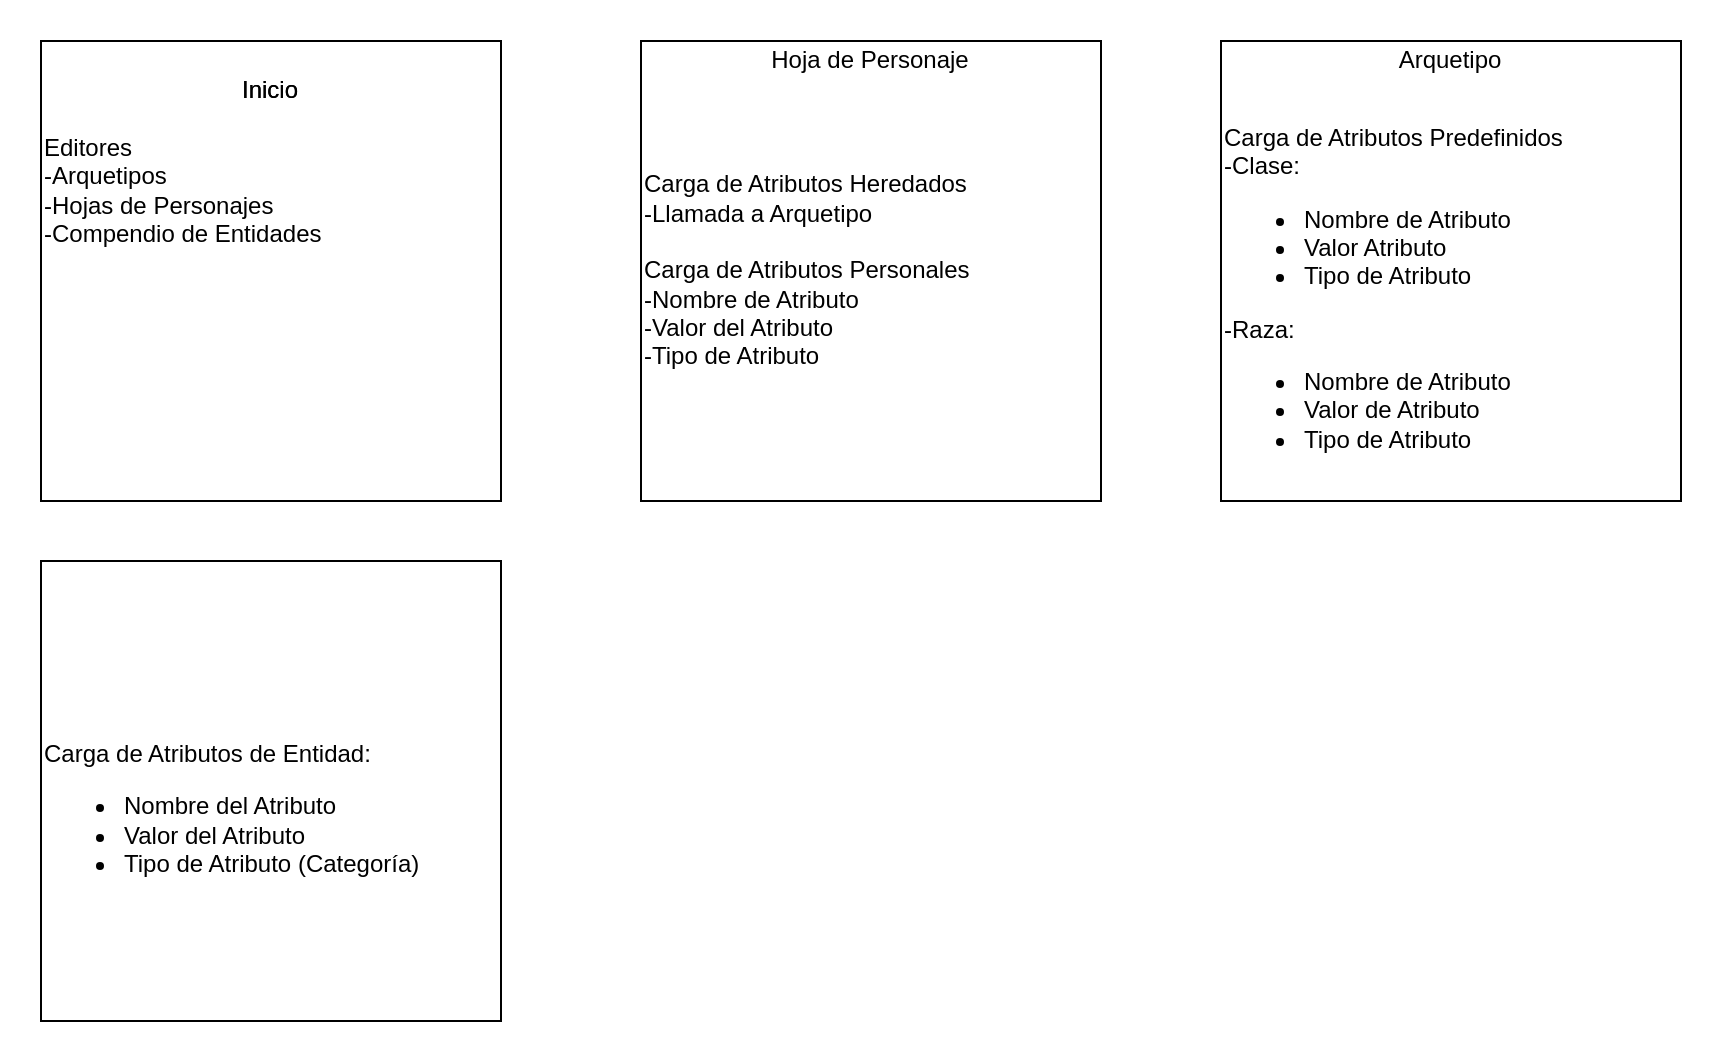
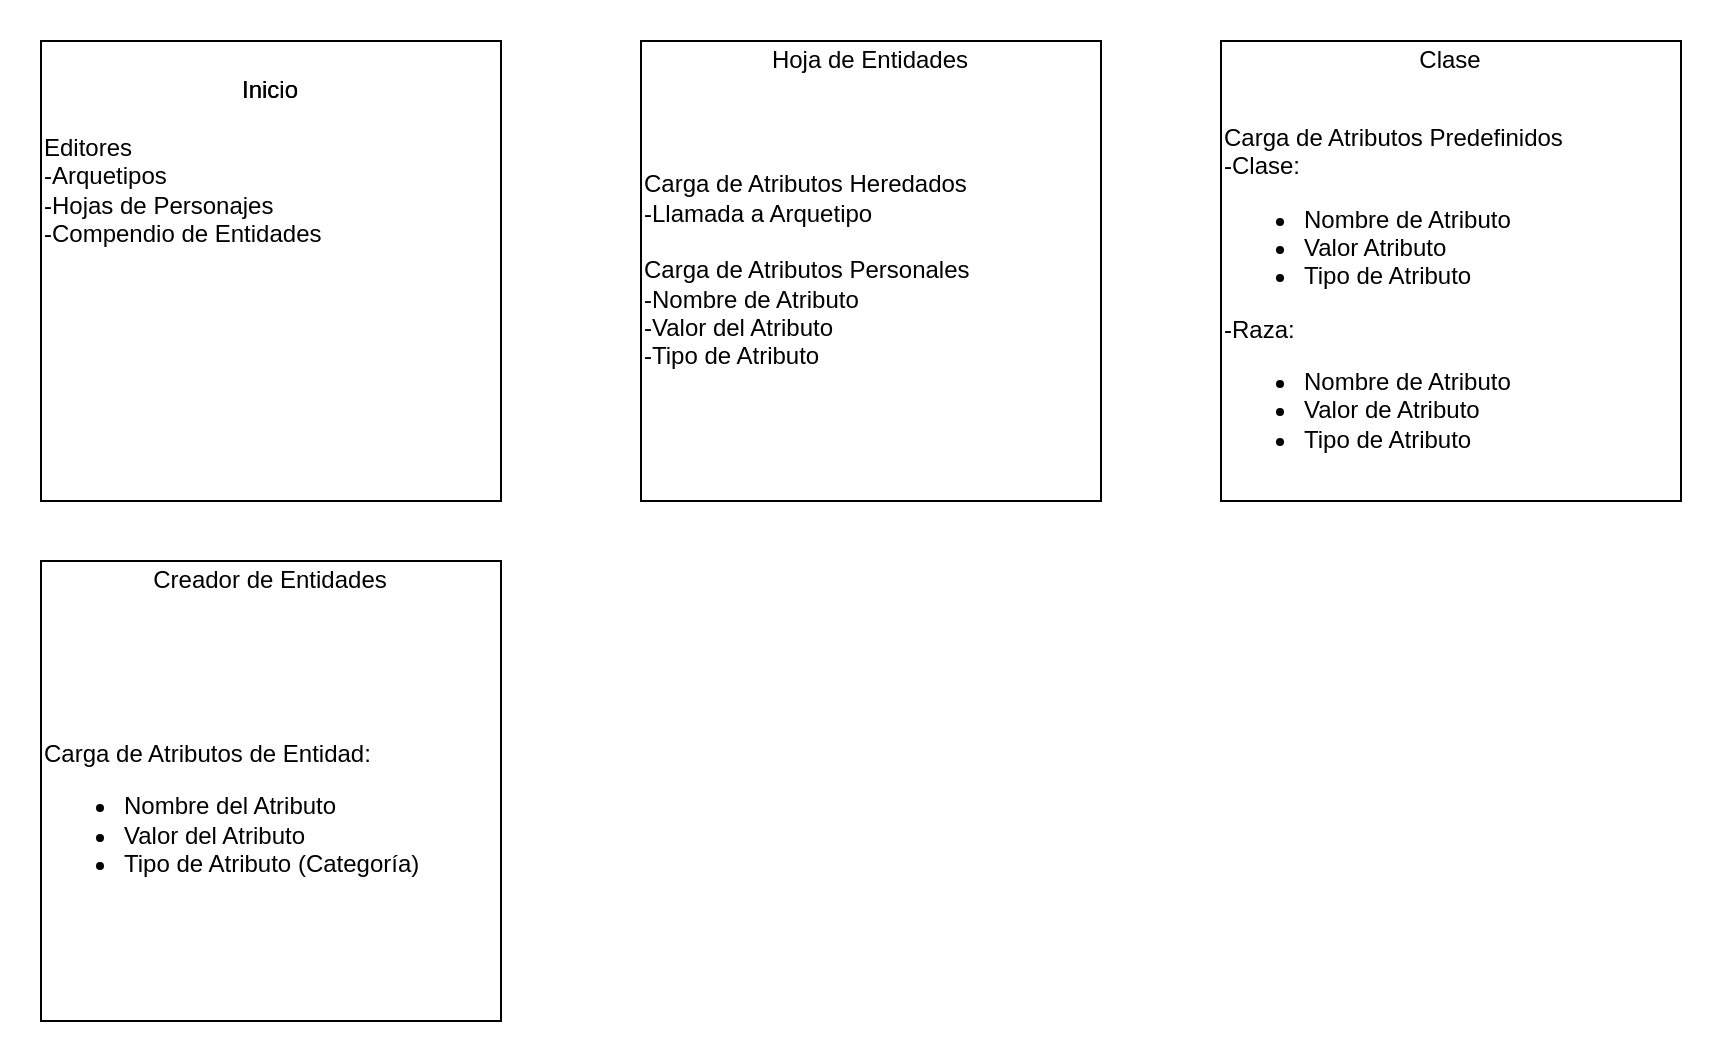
node "Hoja de Personaje": label "Hoja de Personaje" -> "Hoja de Entidades"
node "Arquetipo": label "Arquetipo" -> "Clase"
node "Creador de Entidades": added
